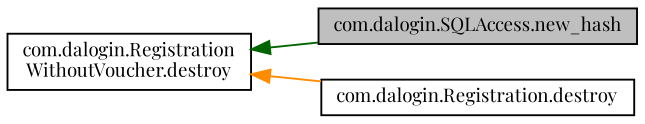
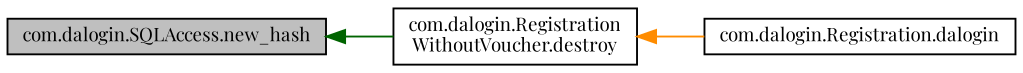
edge "com.dalogin.SQLAccess.new_hash" -> "com.dalogin.Registration WithoutVoucher.destroy": reversed
node "com.dalogin.Registration.destroy": label "com.dalogin.Registration.destroy" -> "com.dalogin.Registration.dalogin"
